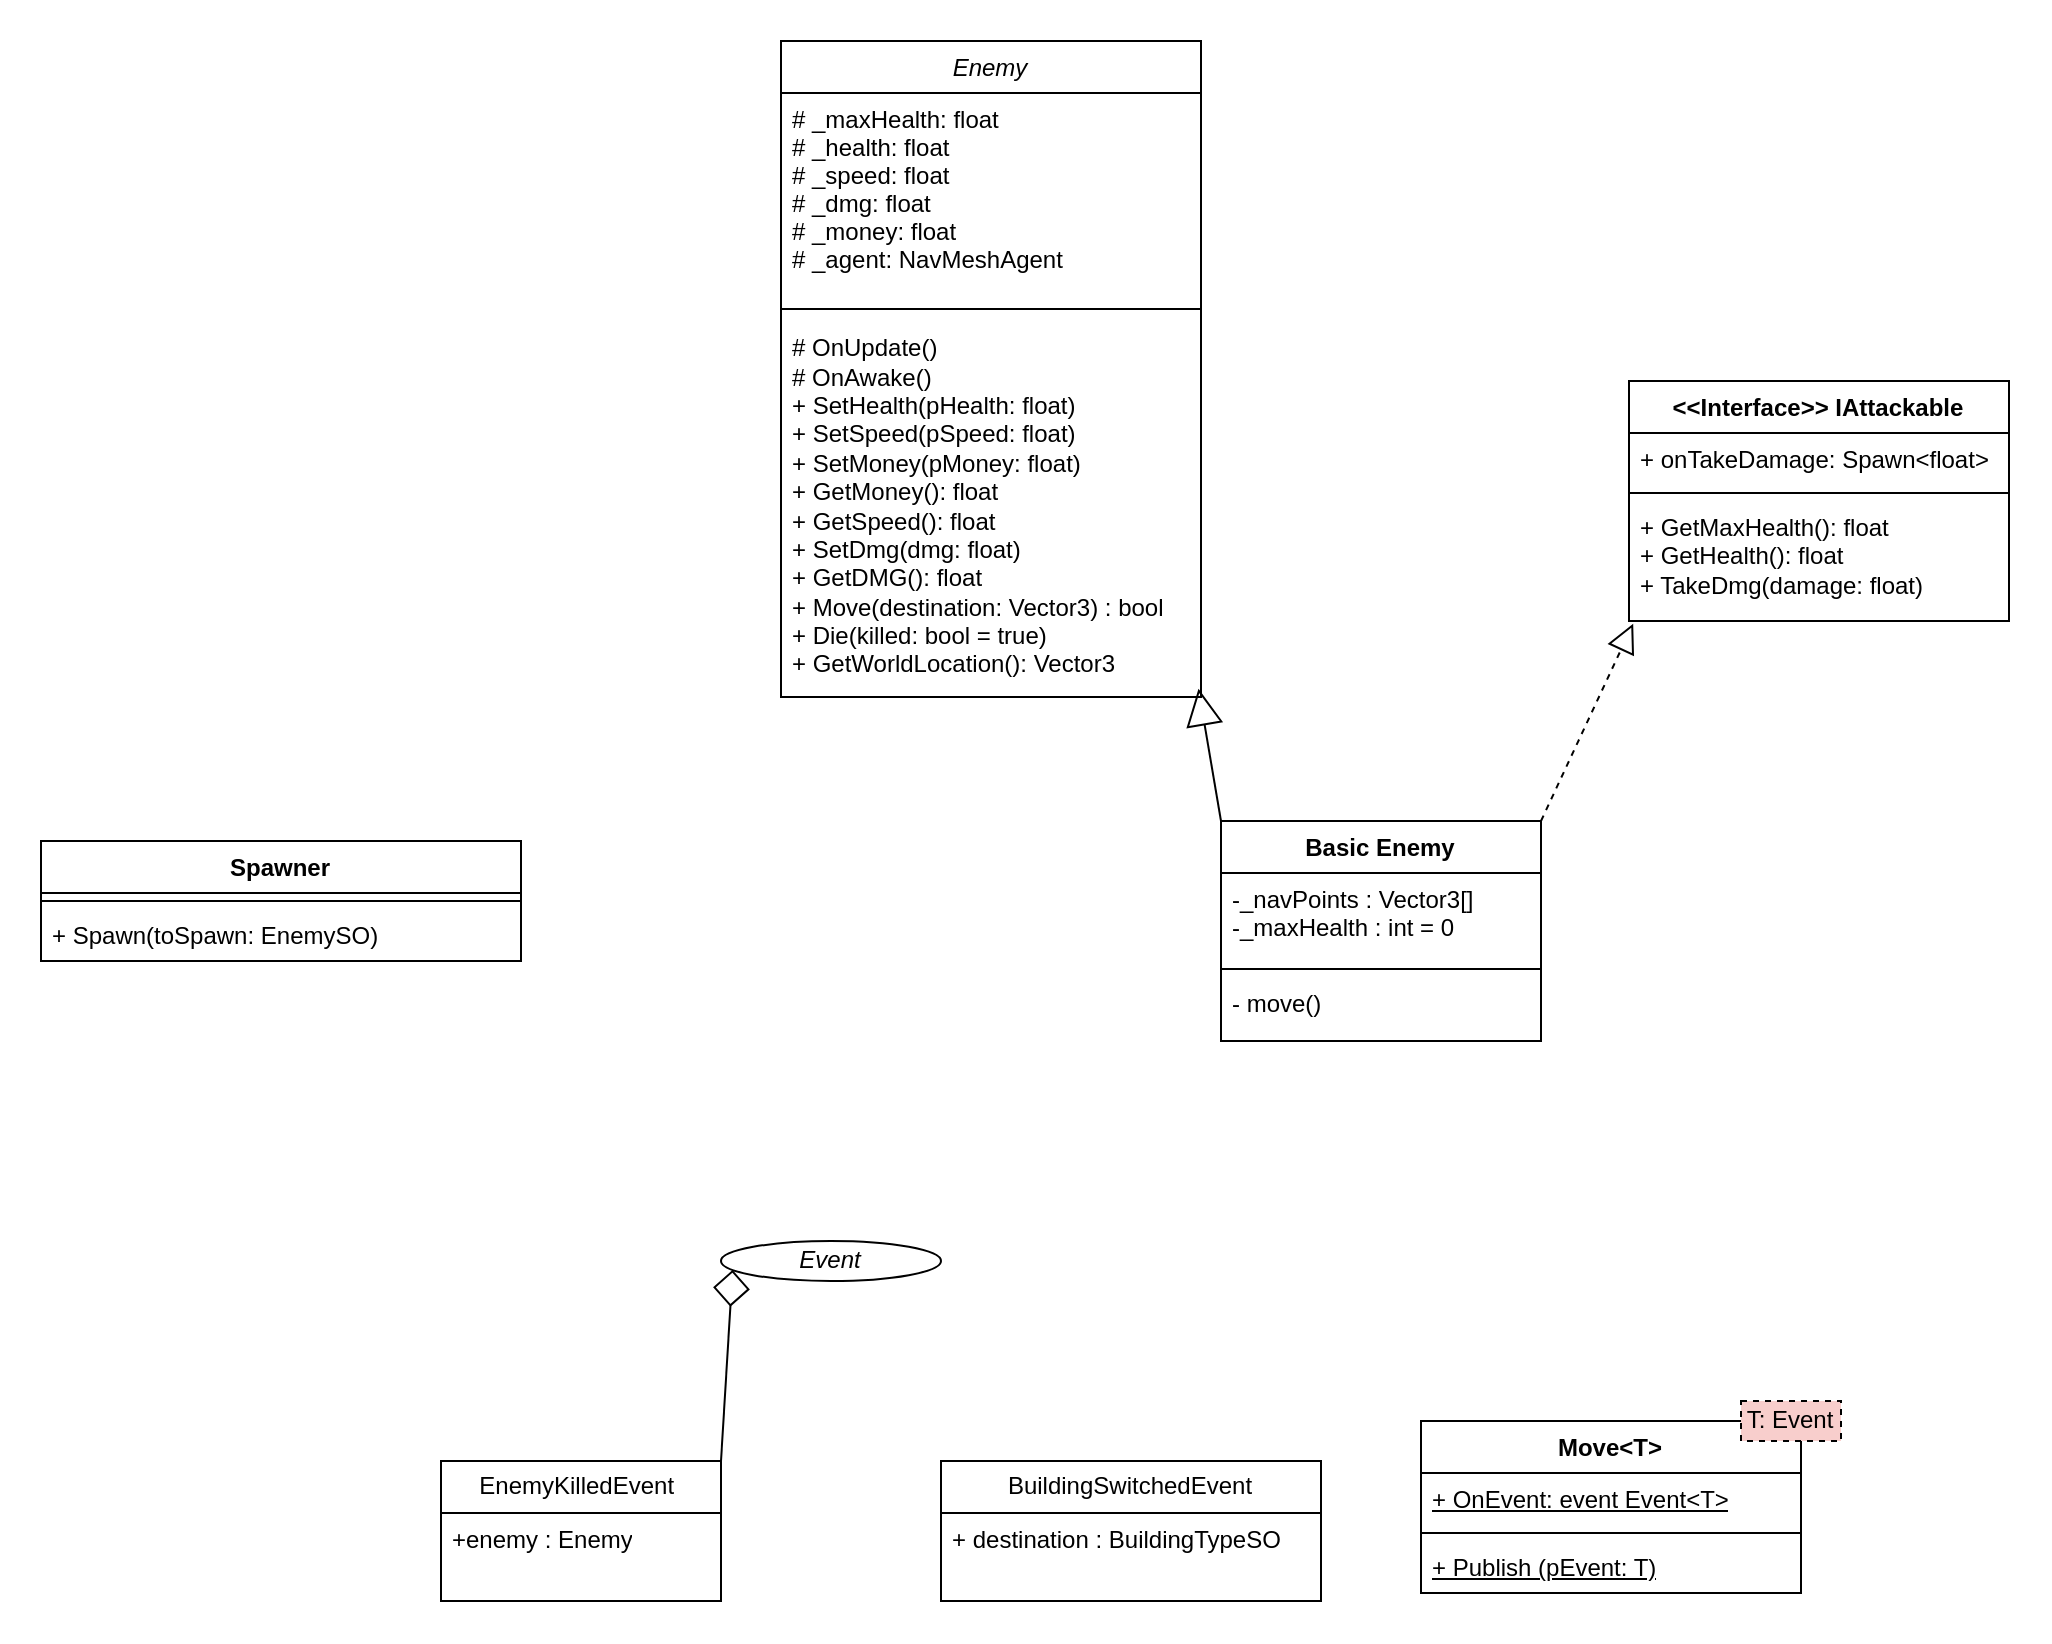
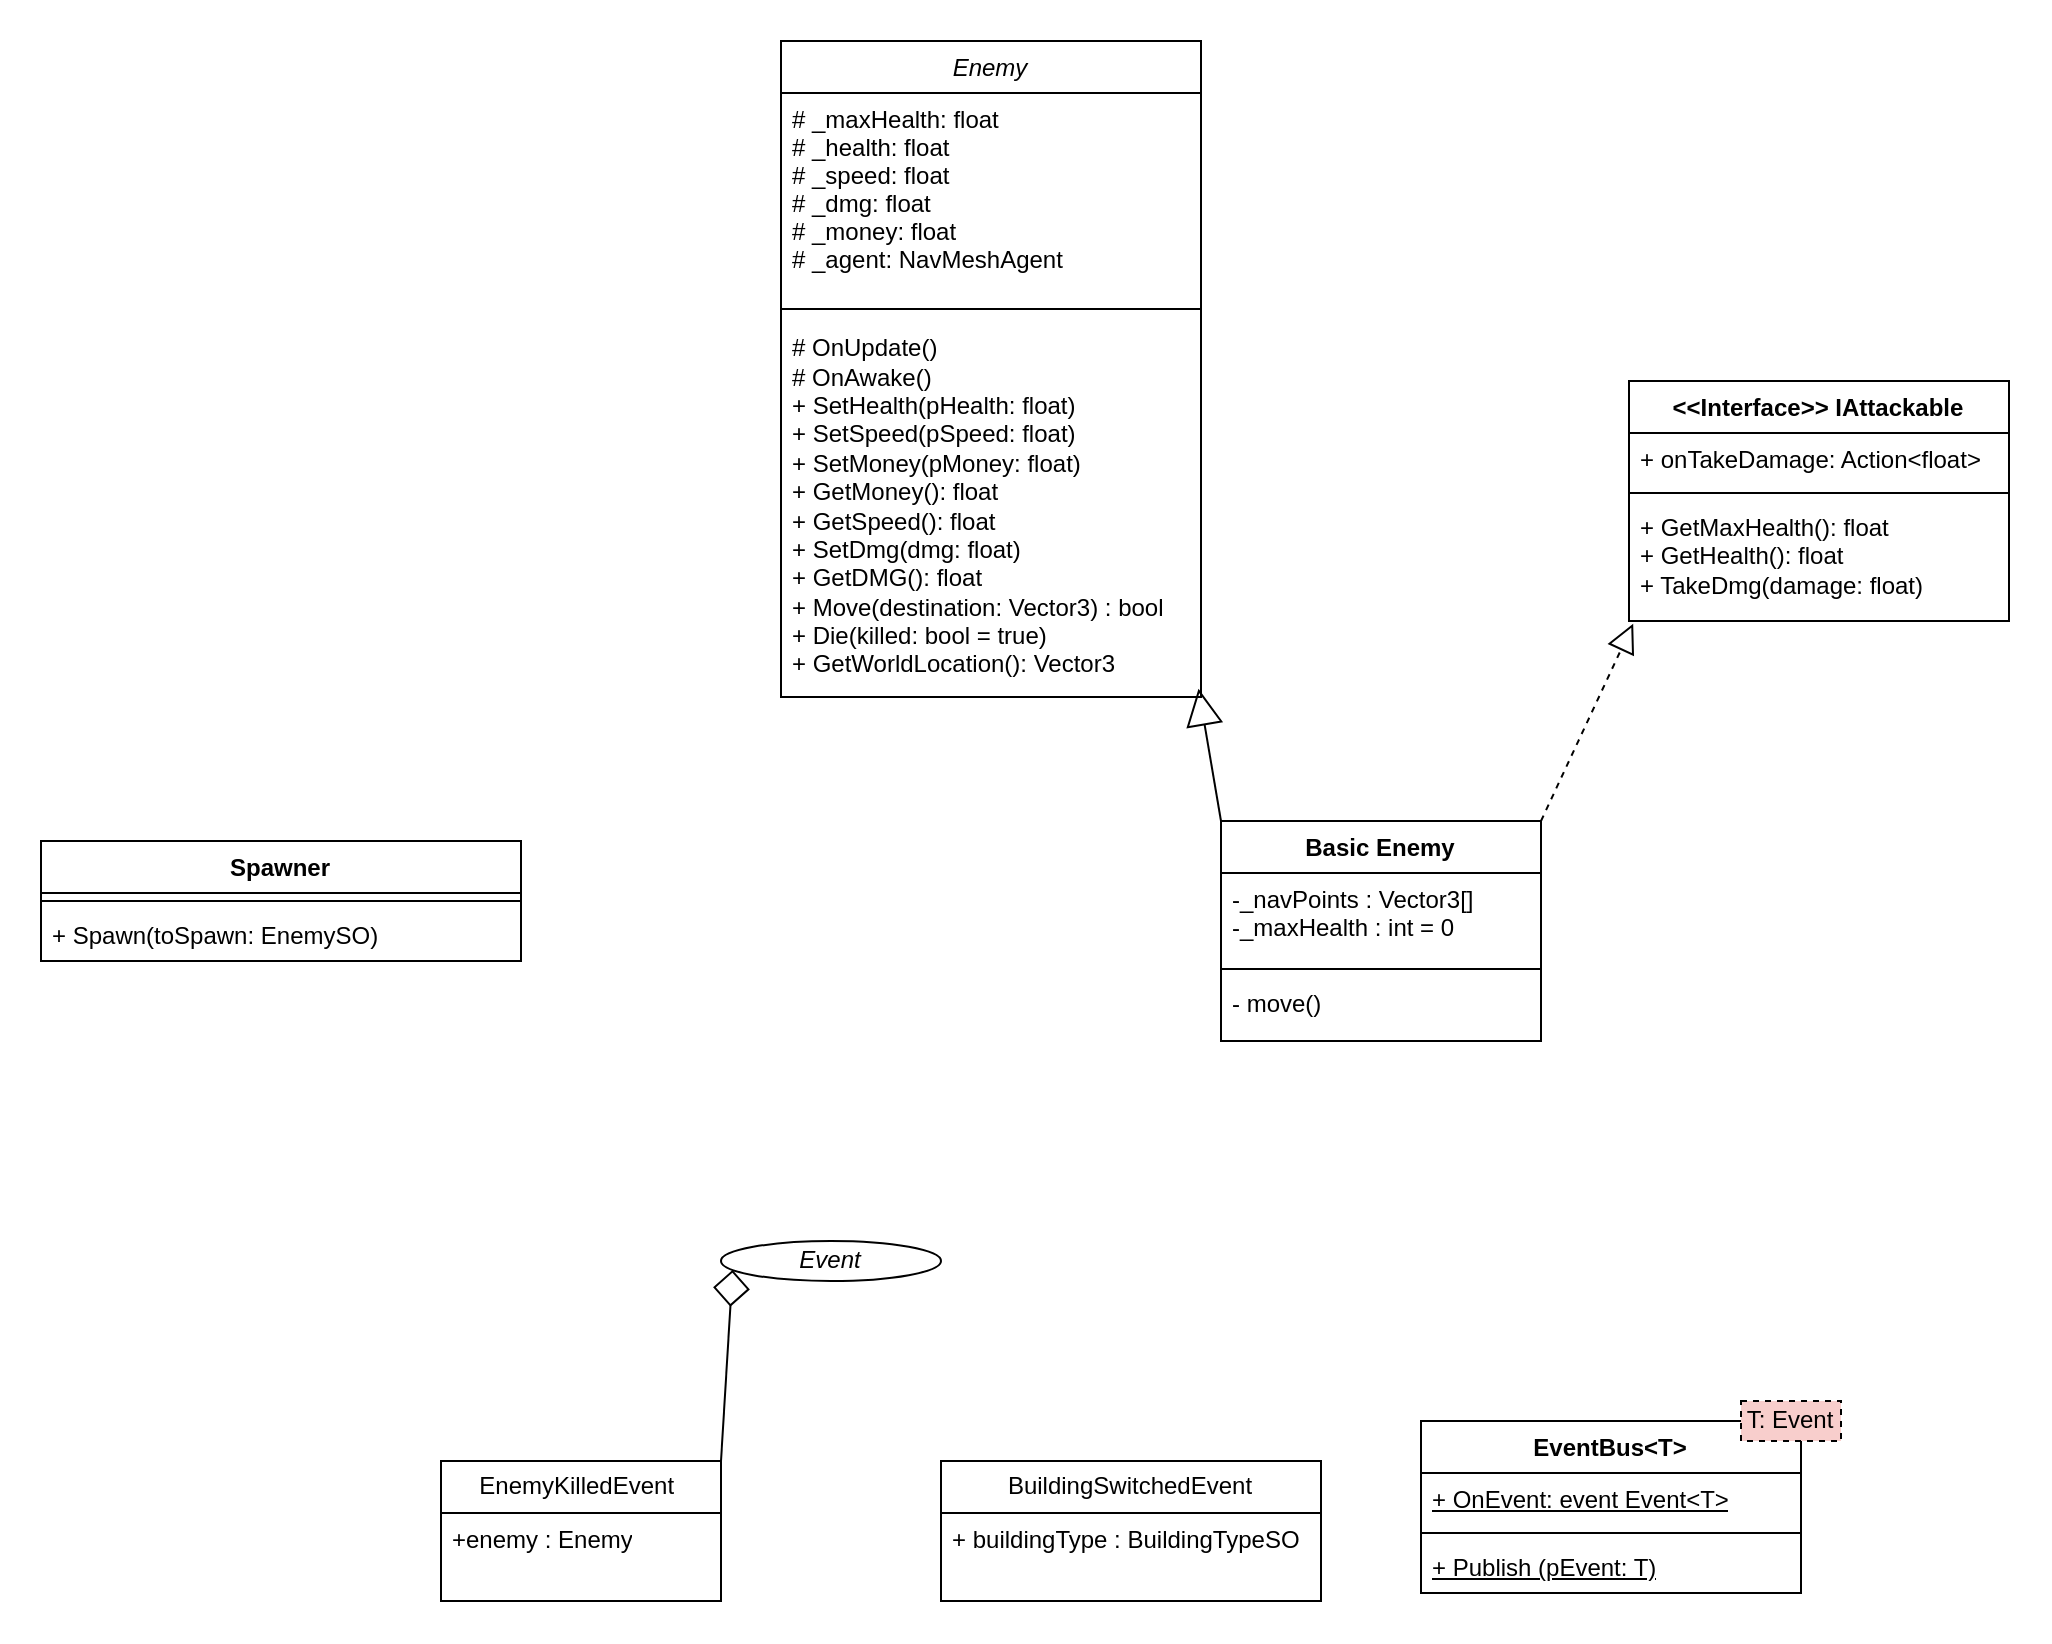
node "+ onTakeDamage: Spawn<float>": label "+ onTakeDamage: Spawn<float>" -> "+ onTakeDamage: Action<float>"
node "Move<T>": label "Move<T>" -> "EventBus<T>"
node "+ destination : BuildingTypeSO": label "+ destination : BuildingTypeSO" -> "+ buildingType : BuildingTypeSO"
